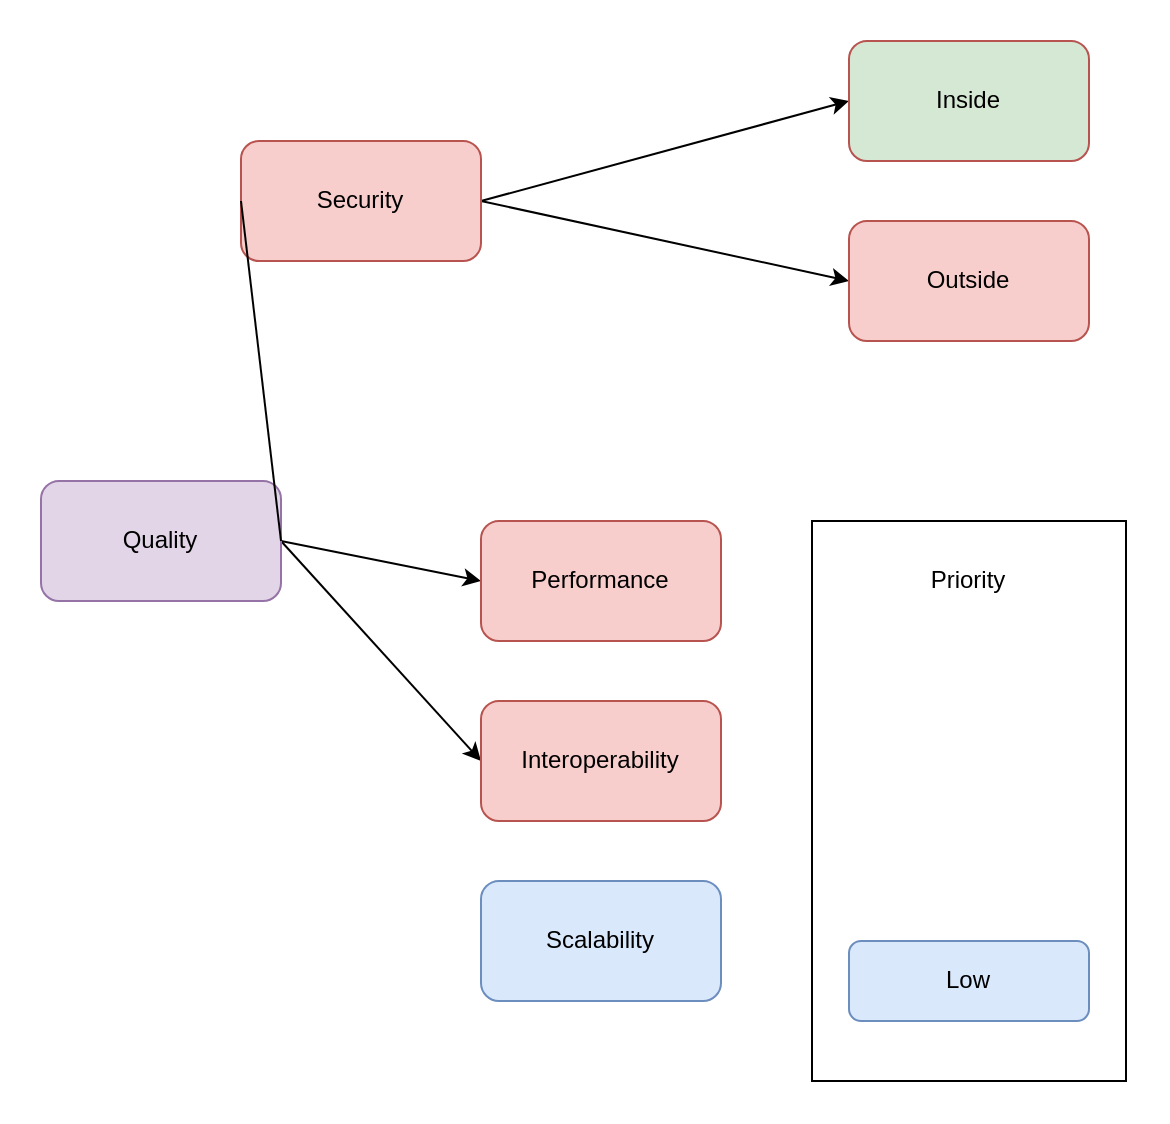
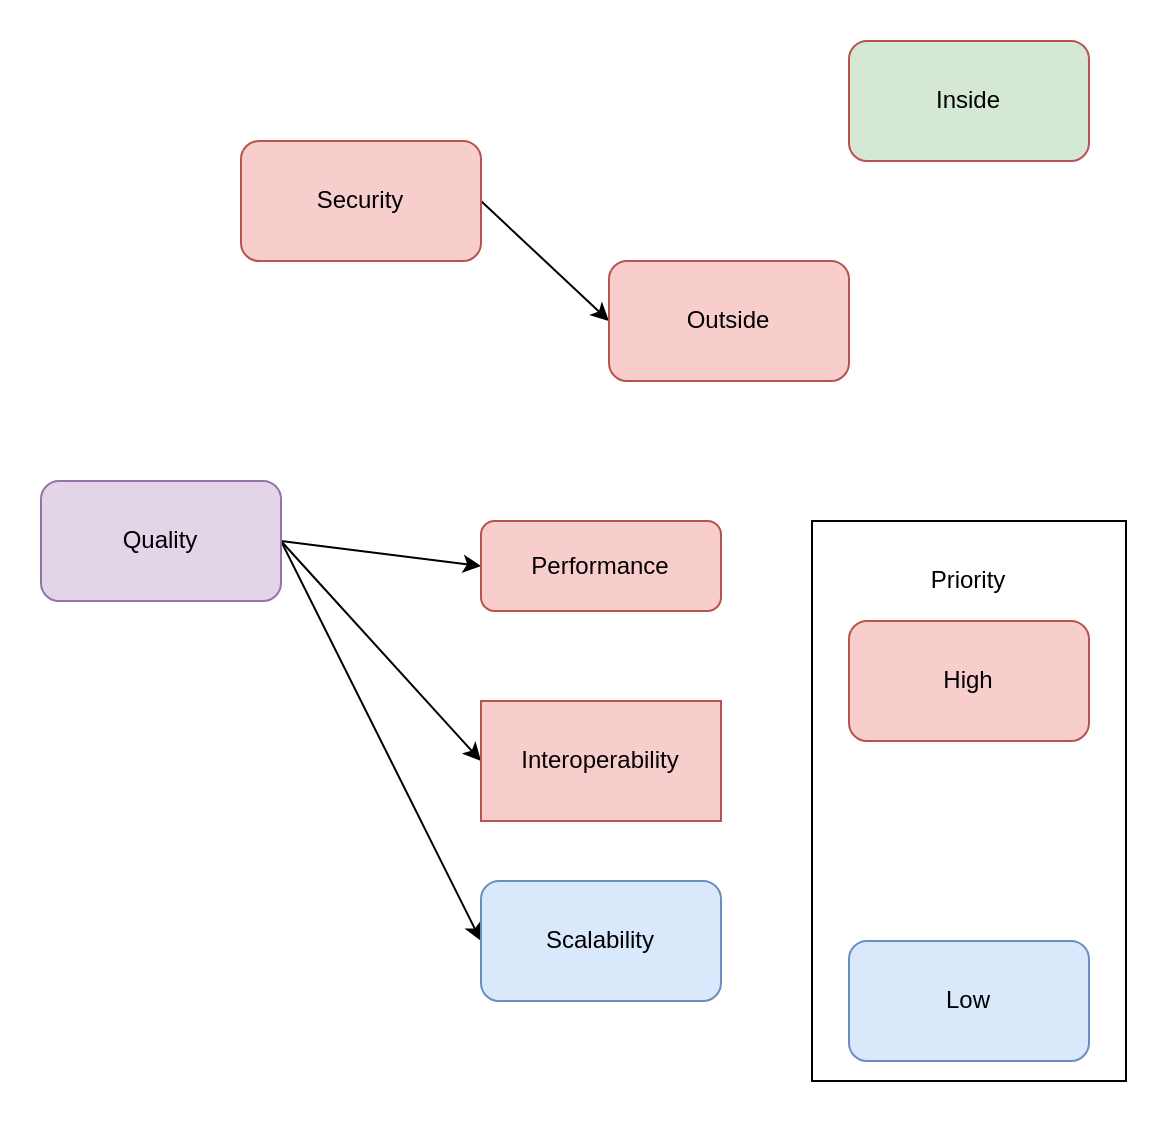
edge "Security" -> "Inside": removed
node "Outside": moved (969, 281) -> (729, 321)
edge "Security" -- "Quality": removed
node "Performance": size 240x120 -> 240x90
node "High": added
edge "Quality" -> "Scalability": added
node "Interoperability": shape rounded rectangle -> rectangle
node "Low": size 240x80 -> 240x120
